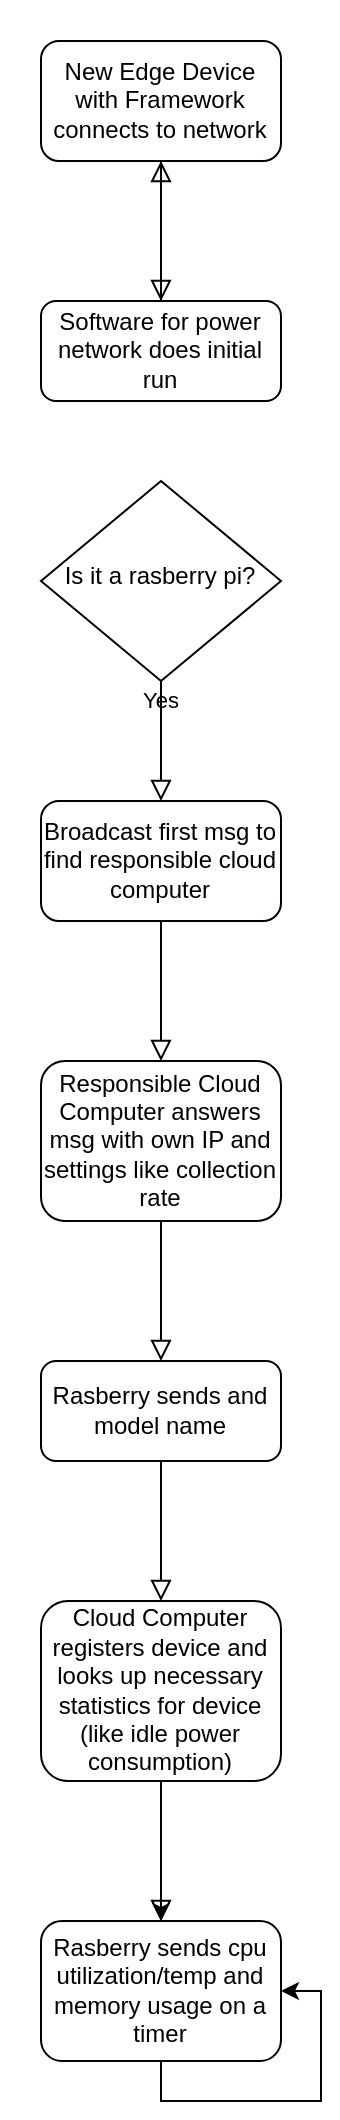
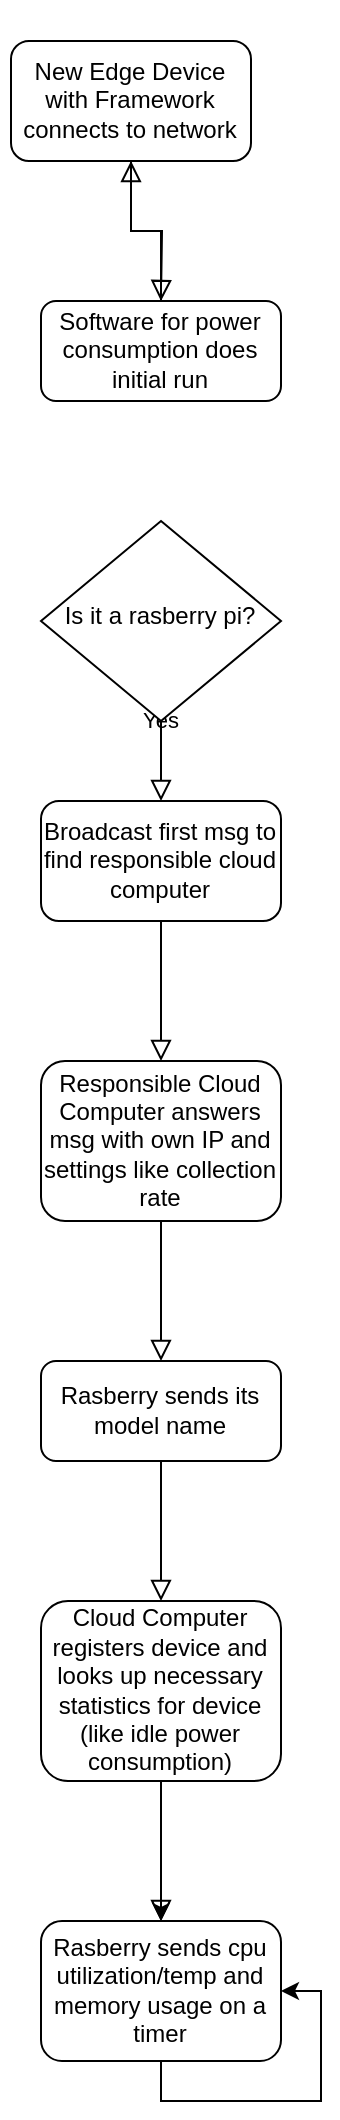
node "New Edge Device with Framework connects to network": moved (161, 101) -> (131, 101)
node "Software for power network does initial run": label "Software for power network does initial run" -> "Software for power consumption does initial run"
node "Is it a rasberry pi?": moved (161, 581) -> (161, 621)
node "Rasberry sends and model name": label "Rasberry sends and model name" -> "Rasberry sends its model name"
